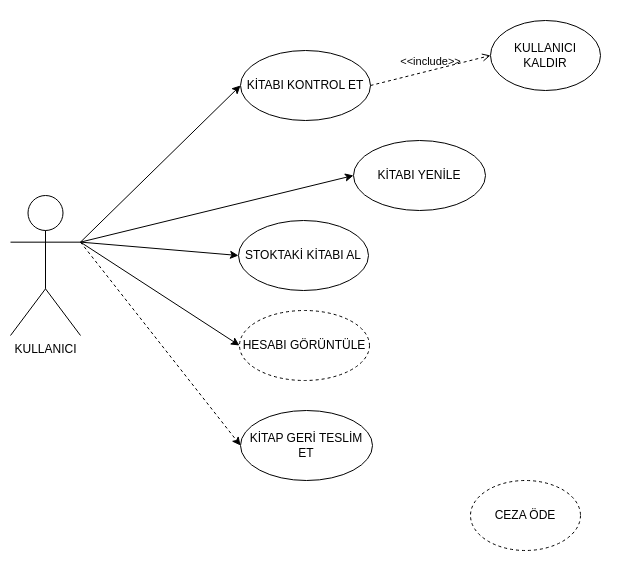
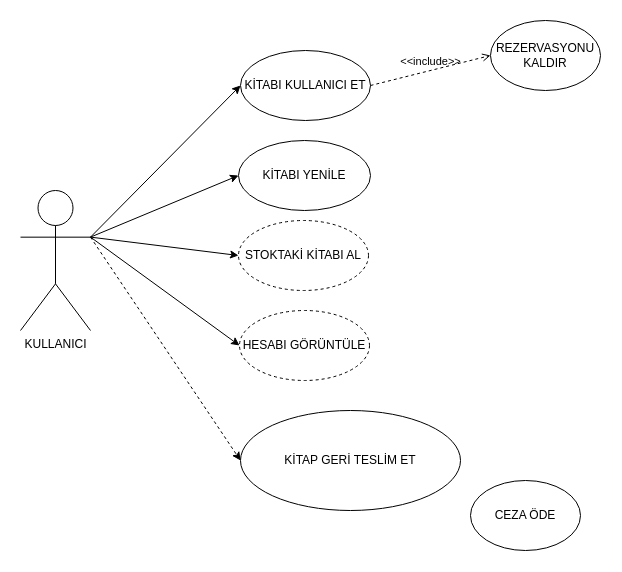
node "KULLANICI KALDIR": label "KULLANICI KALDIR" -> "REZERVASYONU KALDIR"
node "KİTABI KONTROL ET": label "KİTABI KONTROL ET" -> "KİTABI KULLANICI ET"
node "KİTABI YENİLE": moved (420, 176) -> (305, 176)
node "STOKTAKİ KİTABI AL": style solid -> dashed
node "KULLANICI": moved (46, 266) -> (56, 261)
node "KİTAP GERİ TESLİM ET": size 132x70 -> 220x100
node "CEZA ÖDE": style dashed -> solid
